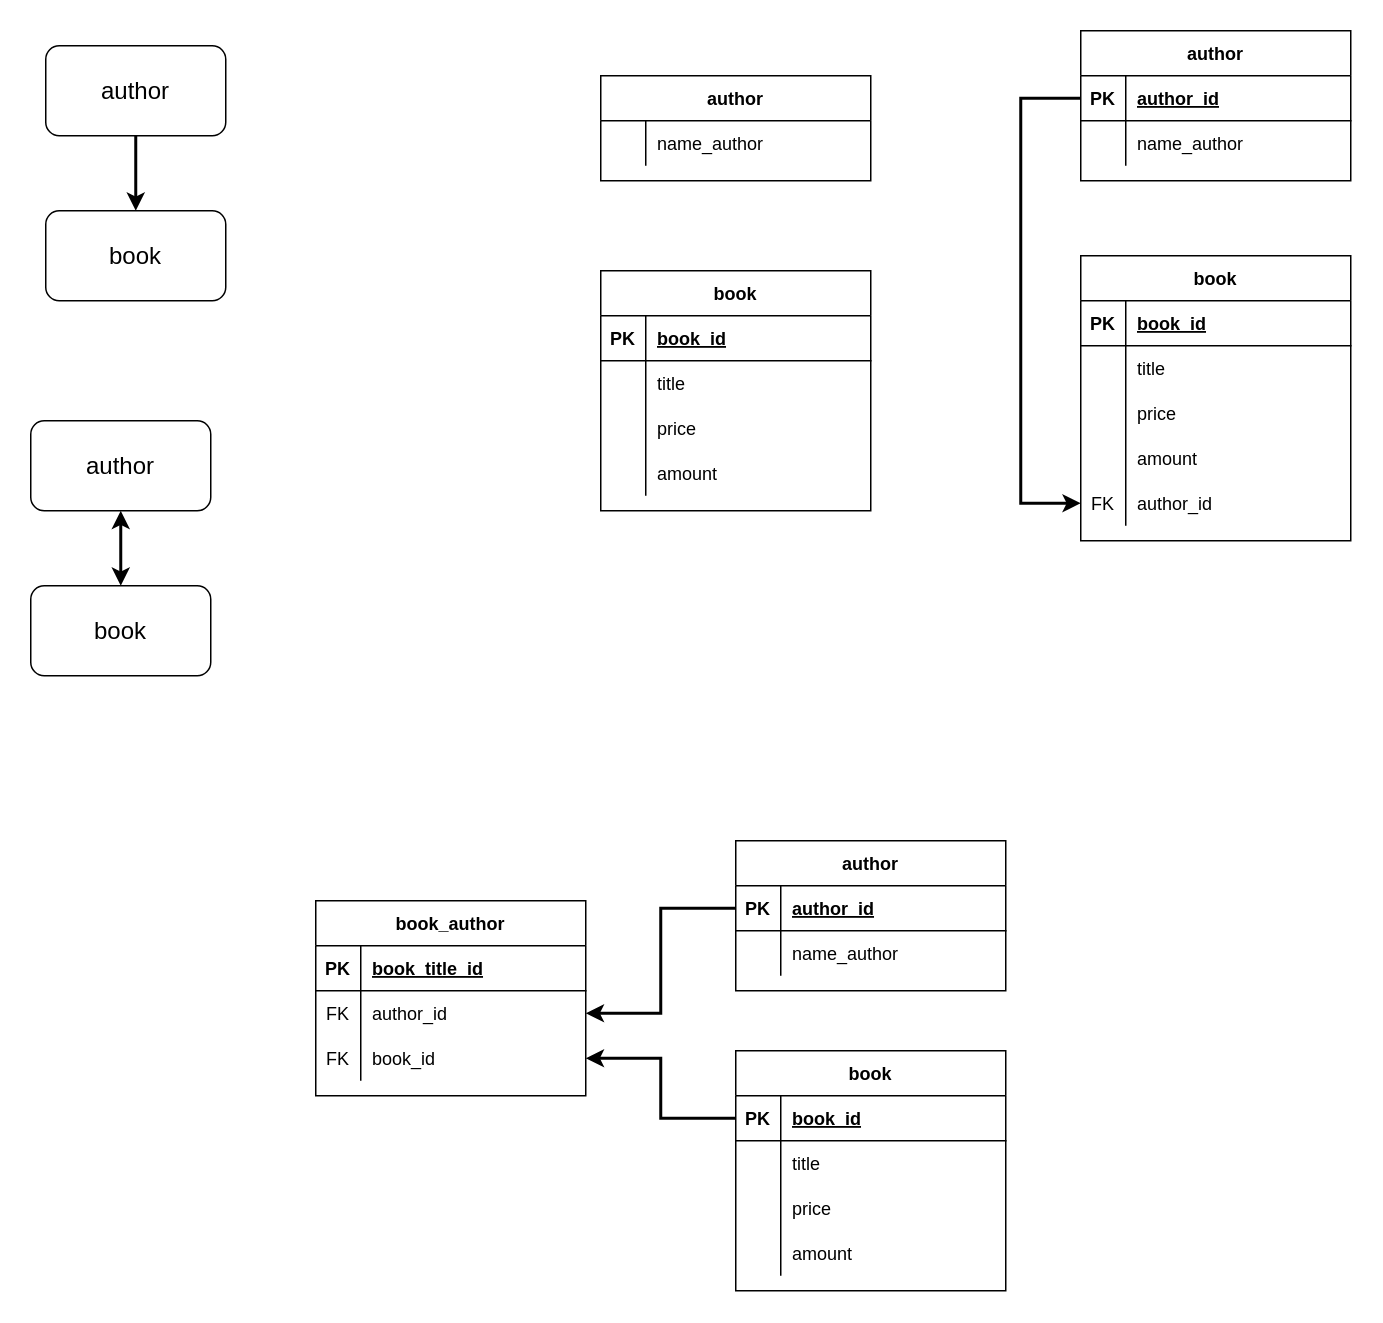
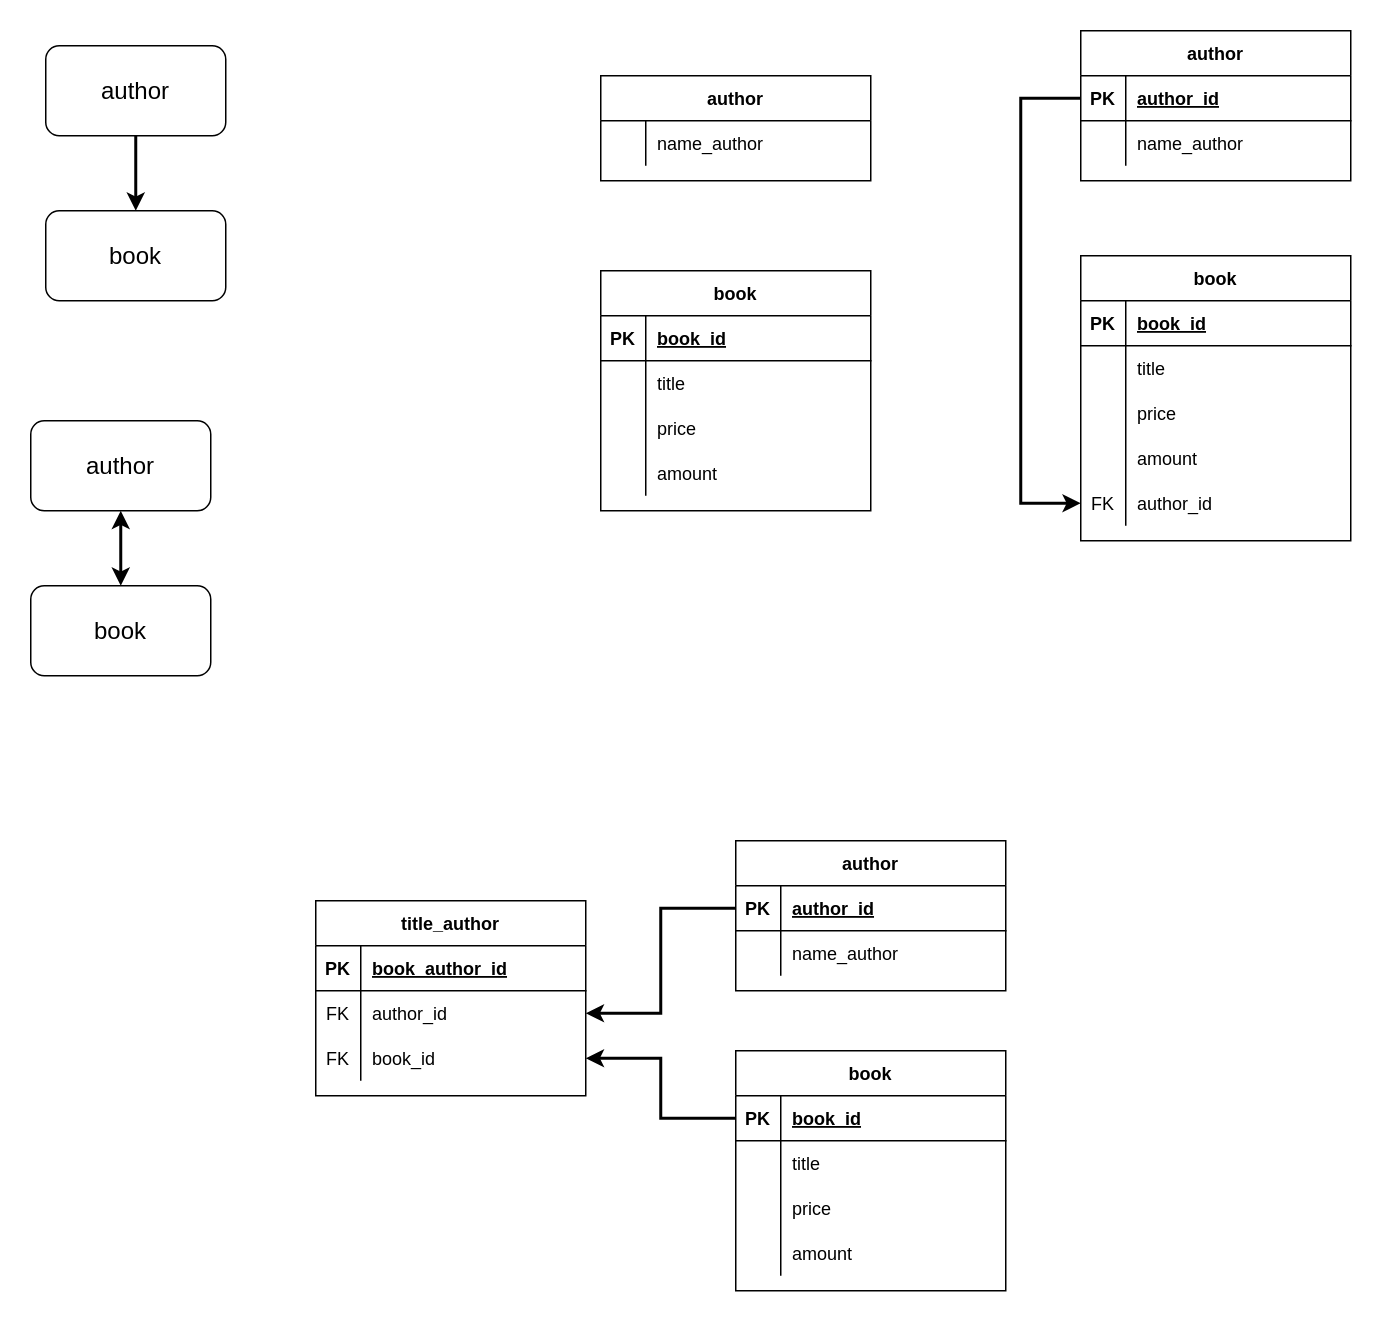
node "book_author": label "book_author" -> "title_author"
node "book_title_id": label "book_title_id" -> "book_author_id"
